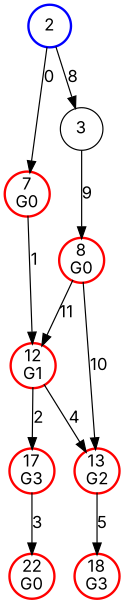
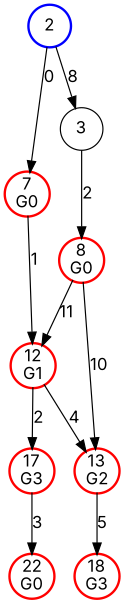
edge "3" -> "8 G0": label "9" -> "2"
